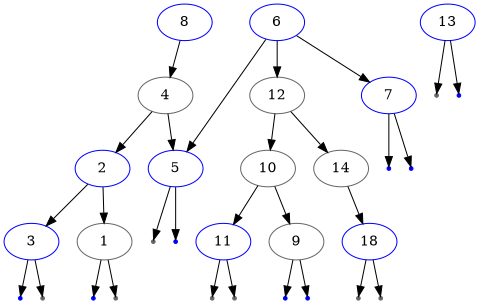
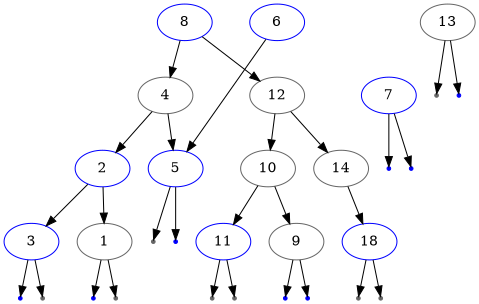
node "13": color blue -> gray40
edge "6" -> "12": now "8" -> "12"
edge "6" -> "7": removed
